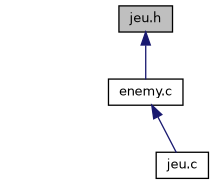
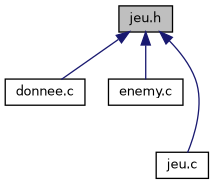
node "donnee.c": added
edge "jeu.c" -> "enemy.c": now "jeu.c" -> "jeu.h"
